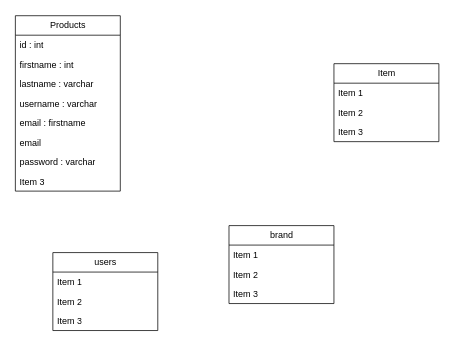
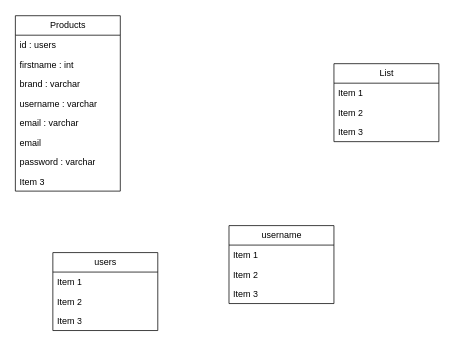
node "id : int": label "id : int" -> "id : users"
node "Item": label "Item" -> "List"
node "lastname : varchar": label "lastname : varchar" -> "brand : varchar"
node "email : firstname": label "email : firstname" -> "email : varchar"
node "brand": label "brand" -> "username"
